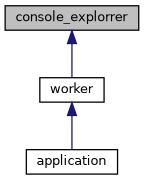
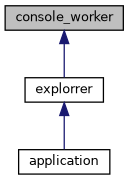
node "console_explorrer": label "console_explorrer" -> "console_worker"
node "worker": label "worker" -> "explorrer"
